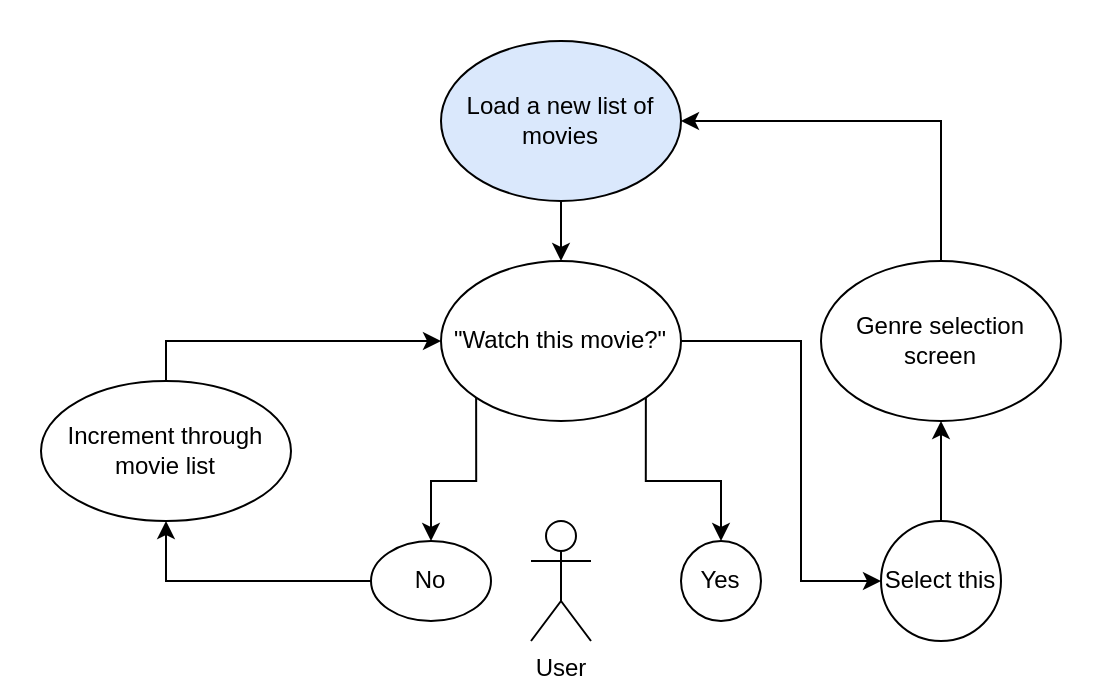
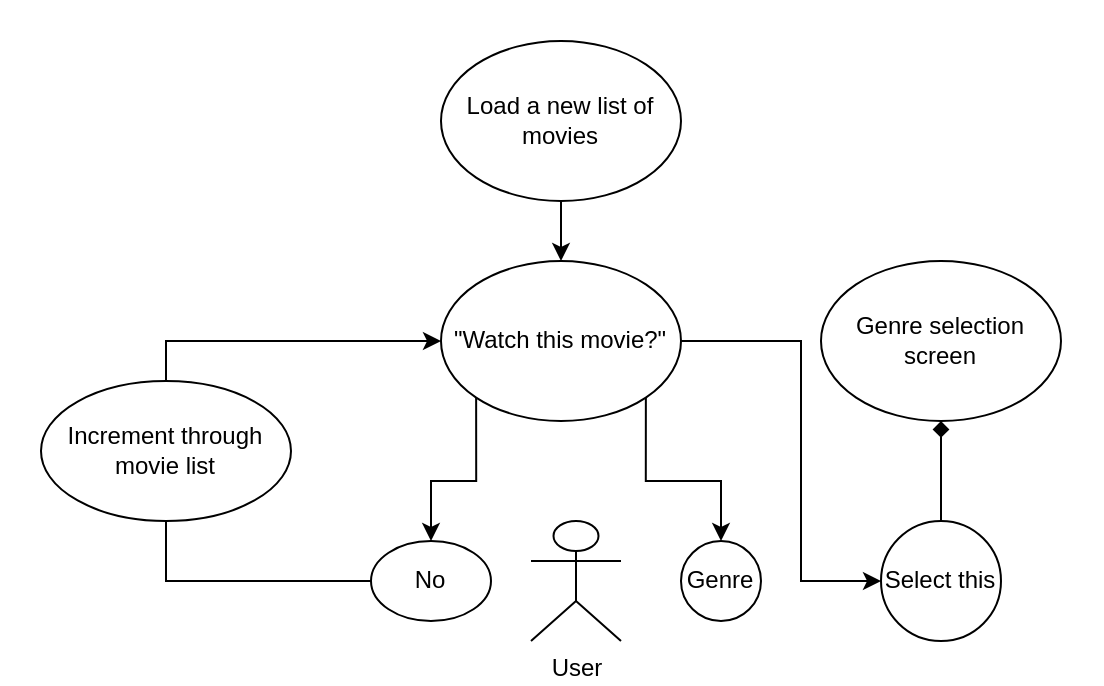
node "Load a new list of movies": fillcolor #dae8fc -> #ffffff
edge "Genre selection screen" -> "Load a new list of movies": removed
edge "Select this" -> "Genre selection screen": arrowhead classic -> diamond
edge "No" -> "Increment through movie list": arrowhead classic -> none
node "User": size 60x120 -> 90x120
node "Yes": label "Yes" -> "Genre"
